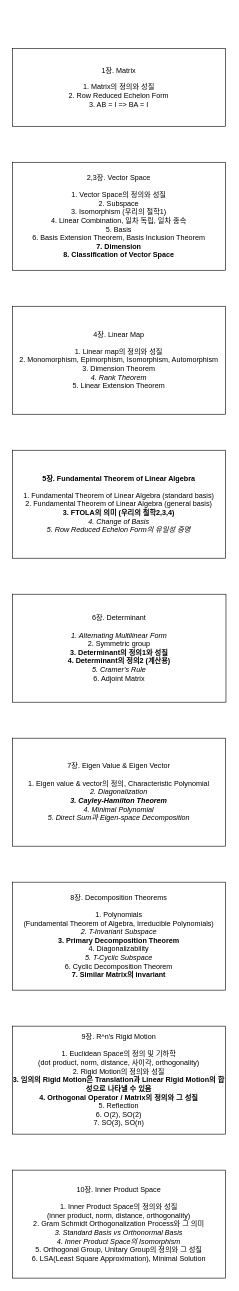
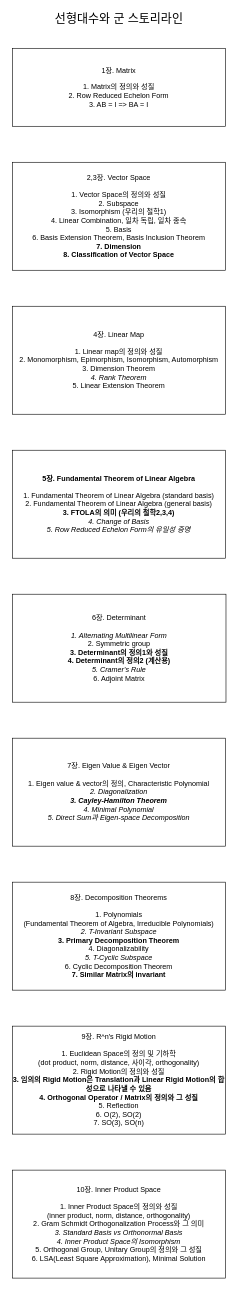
node "선형대수와 군 스토리라인": added
